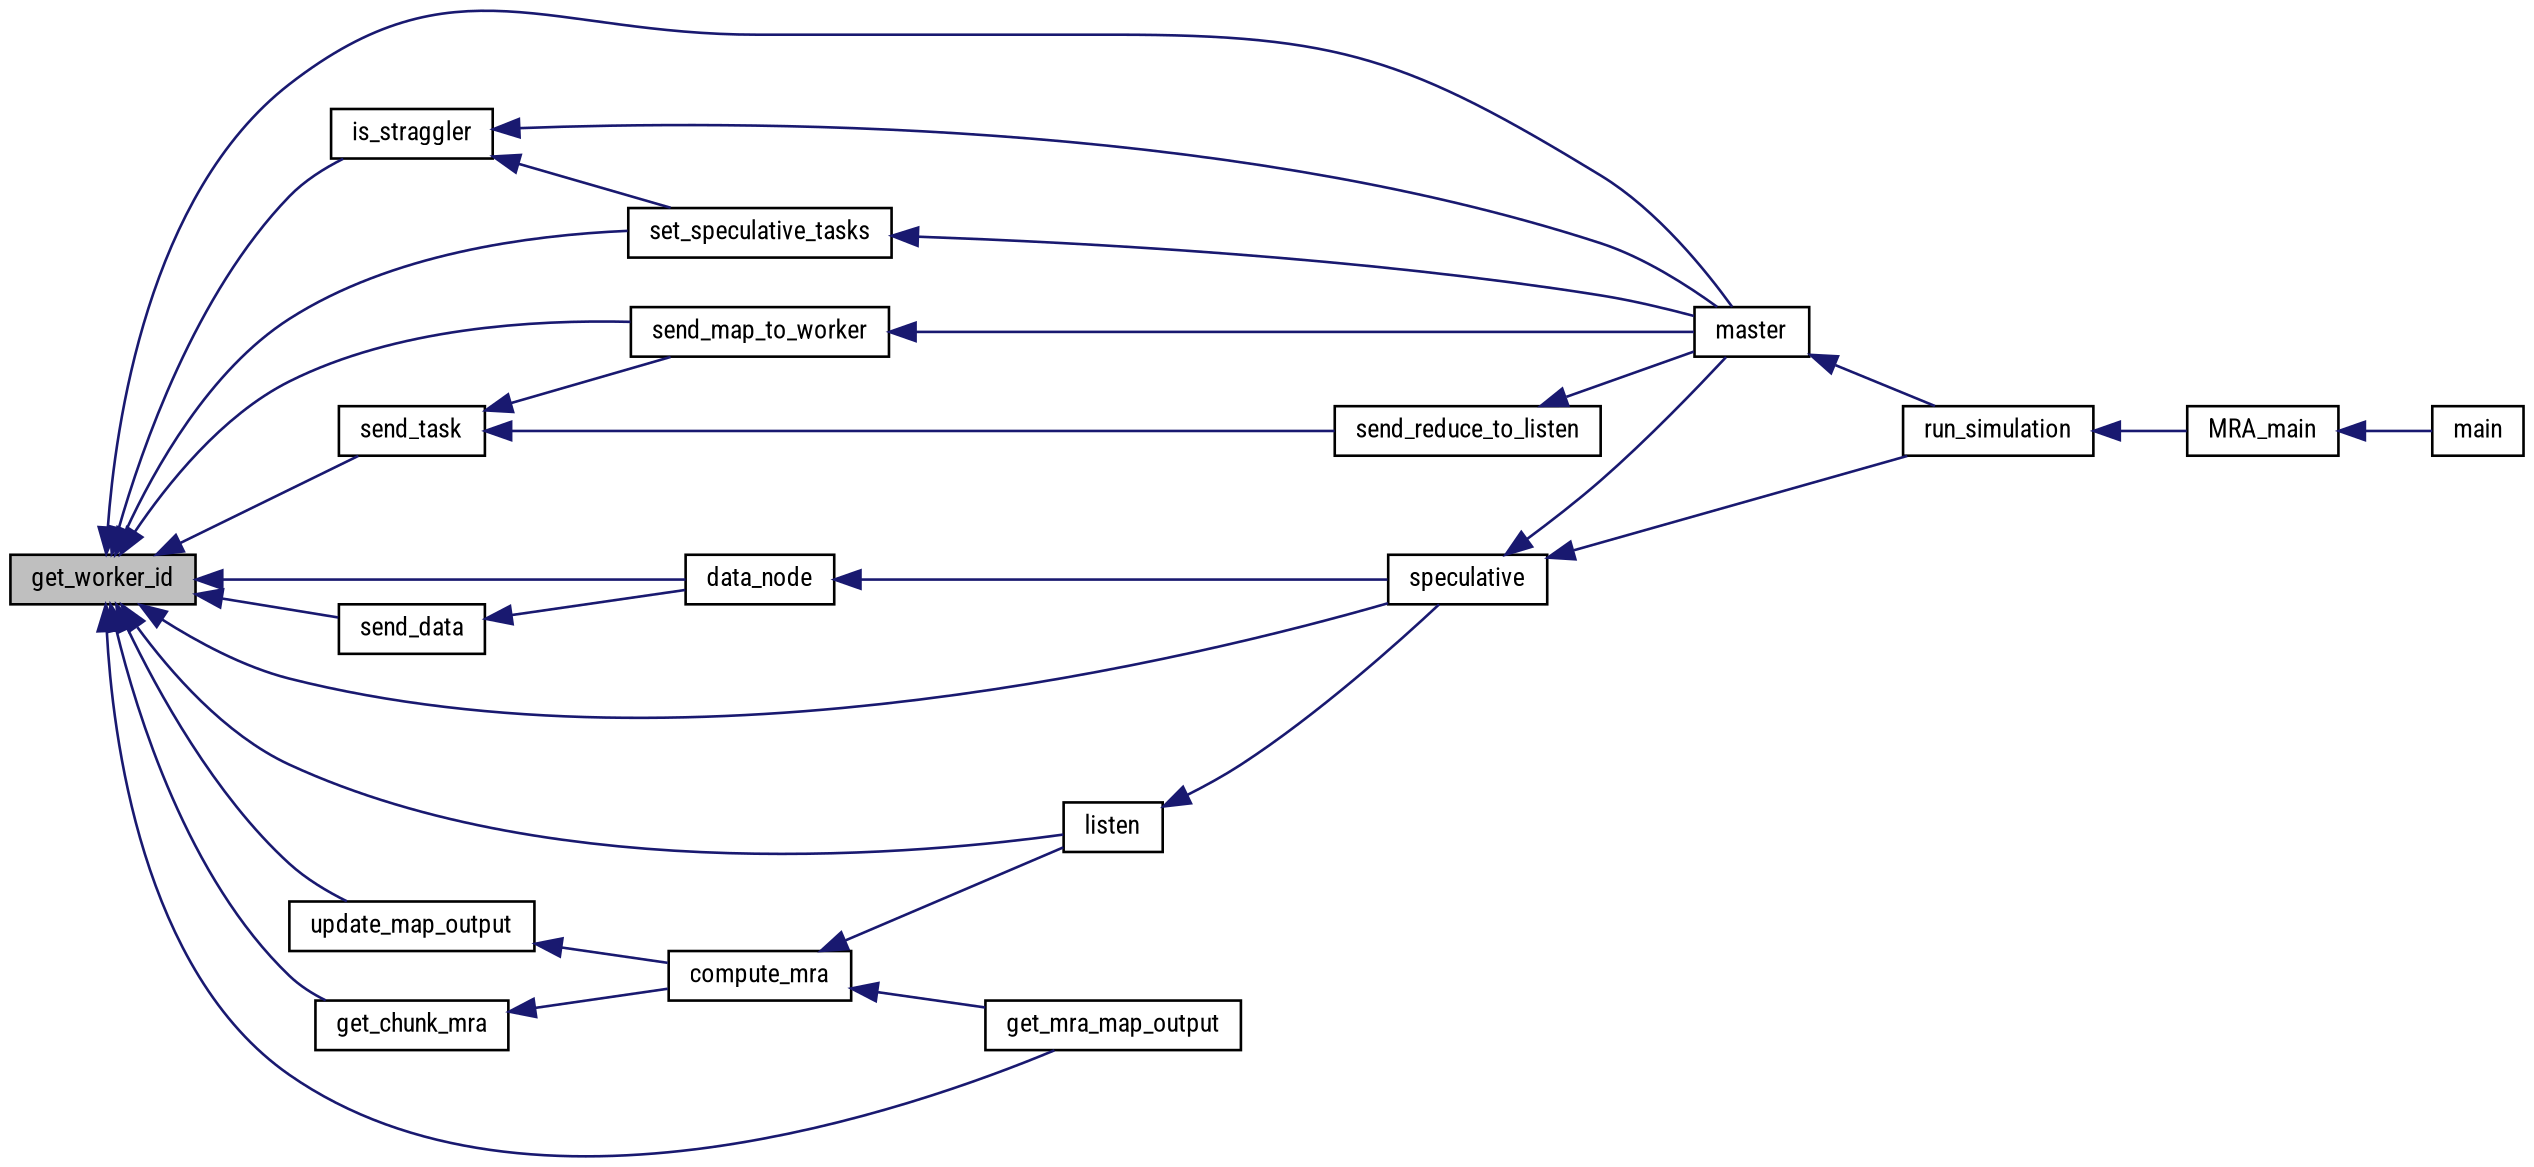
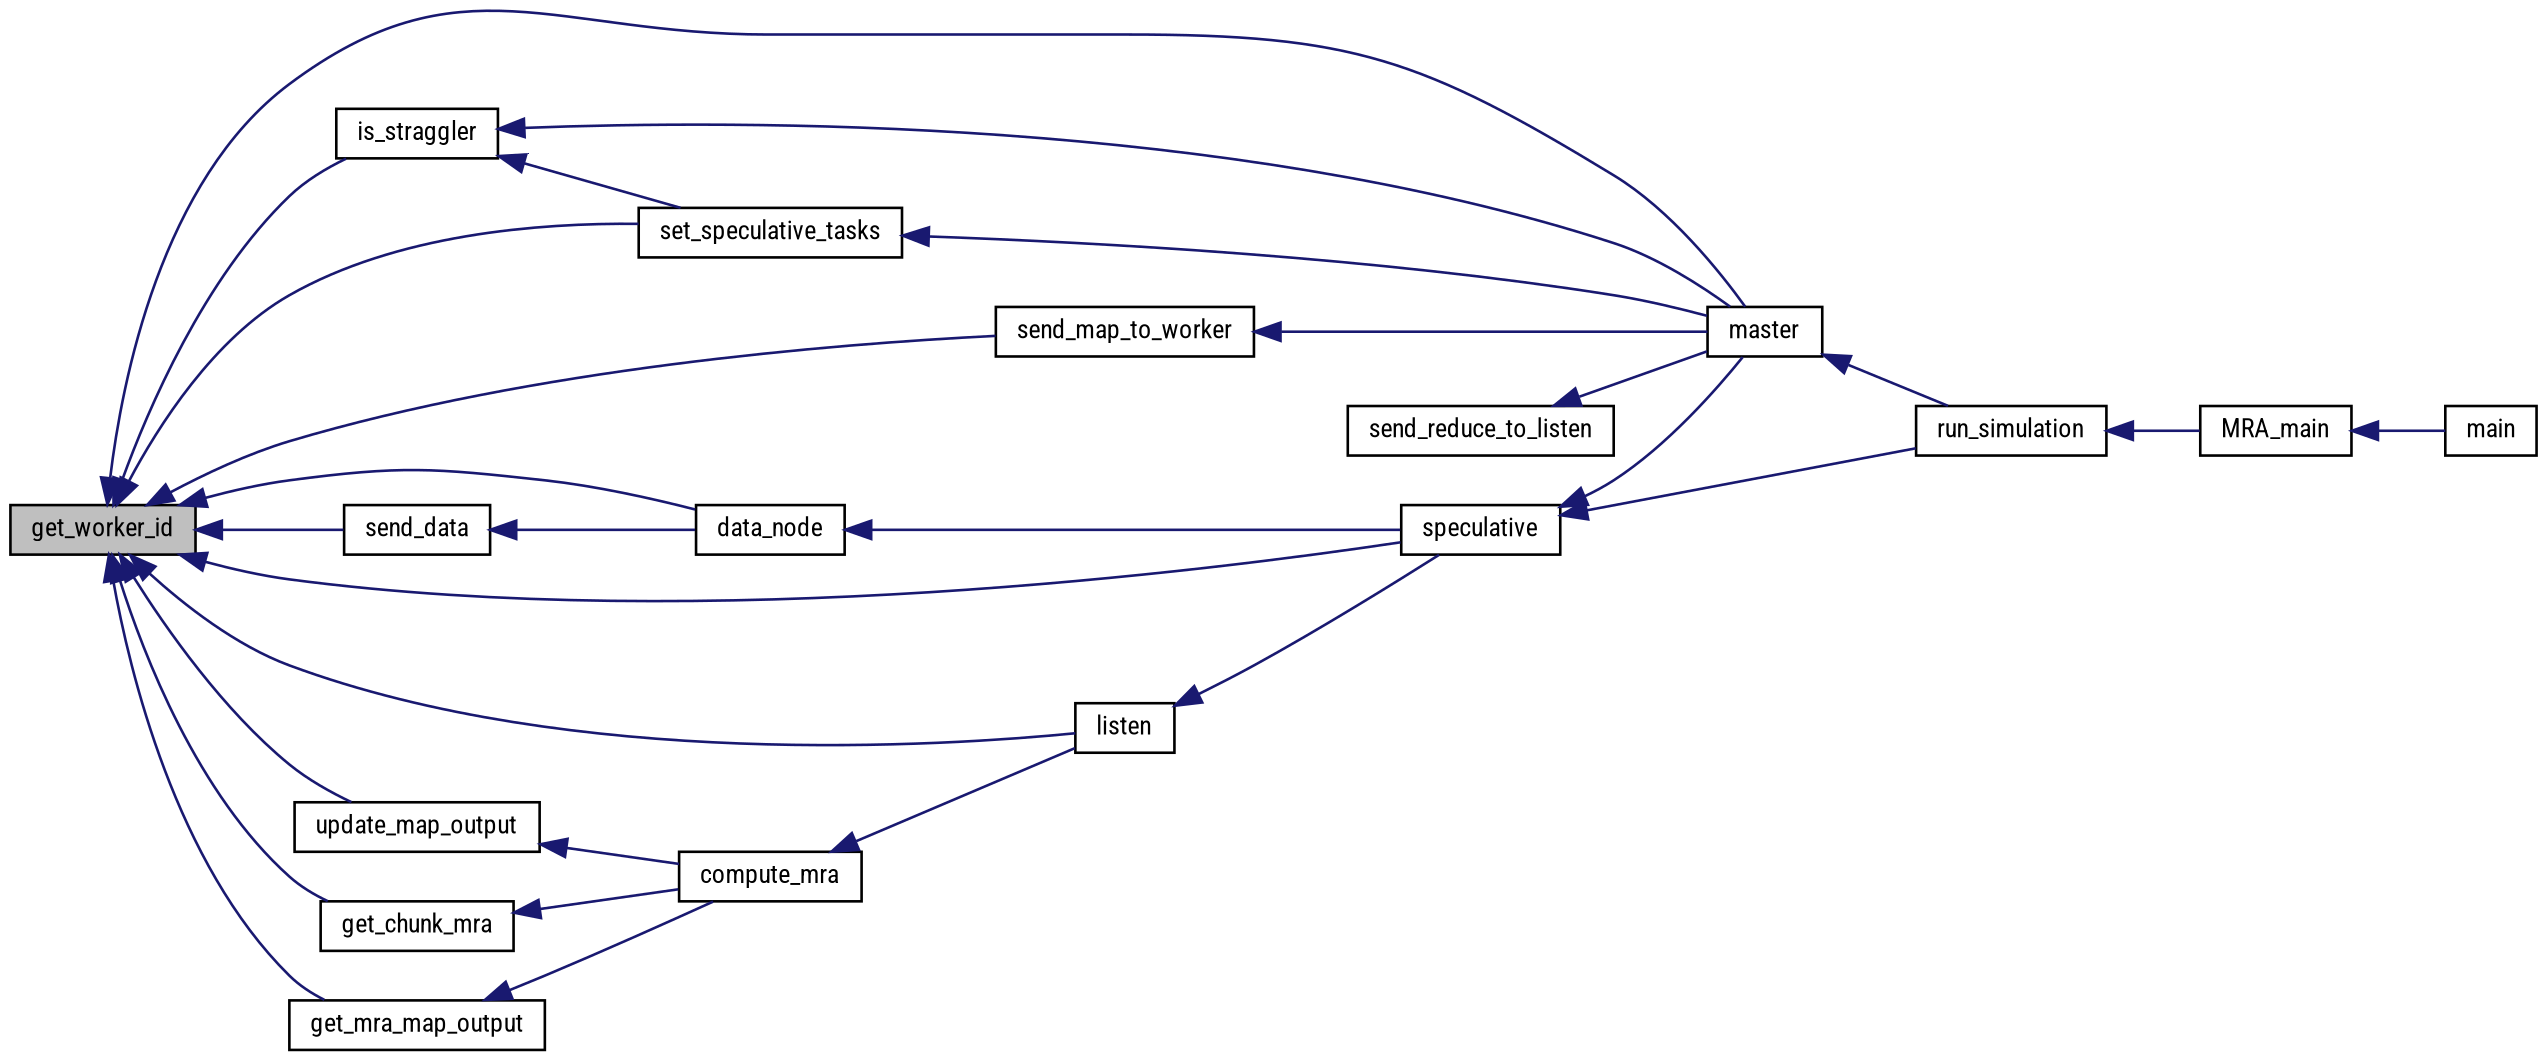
node "send_task": removed
edge "get_mra_map_output" -> "compute_mra": reversed
